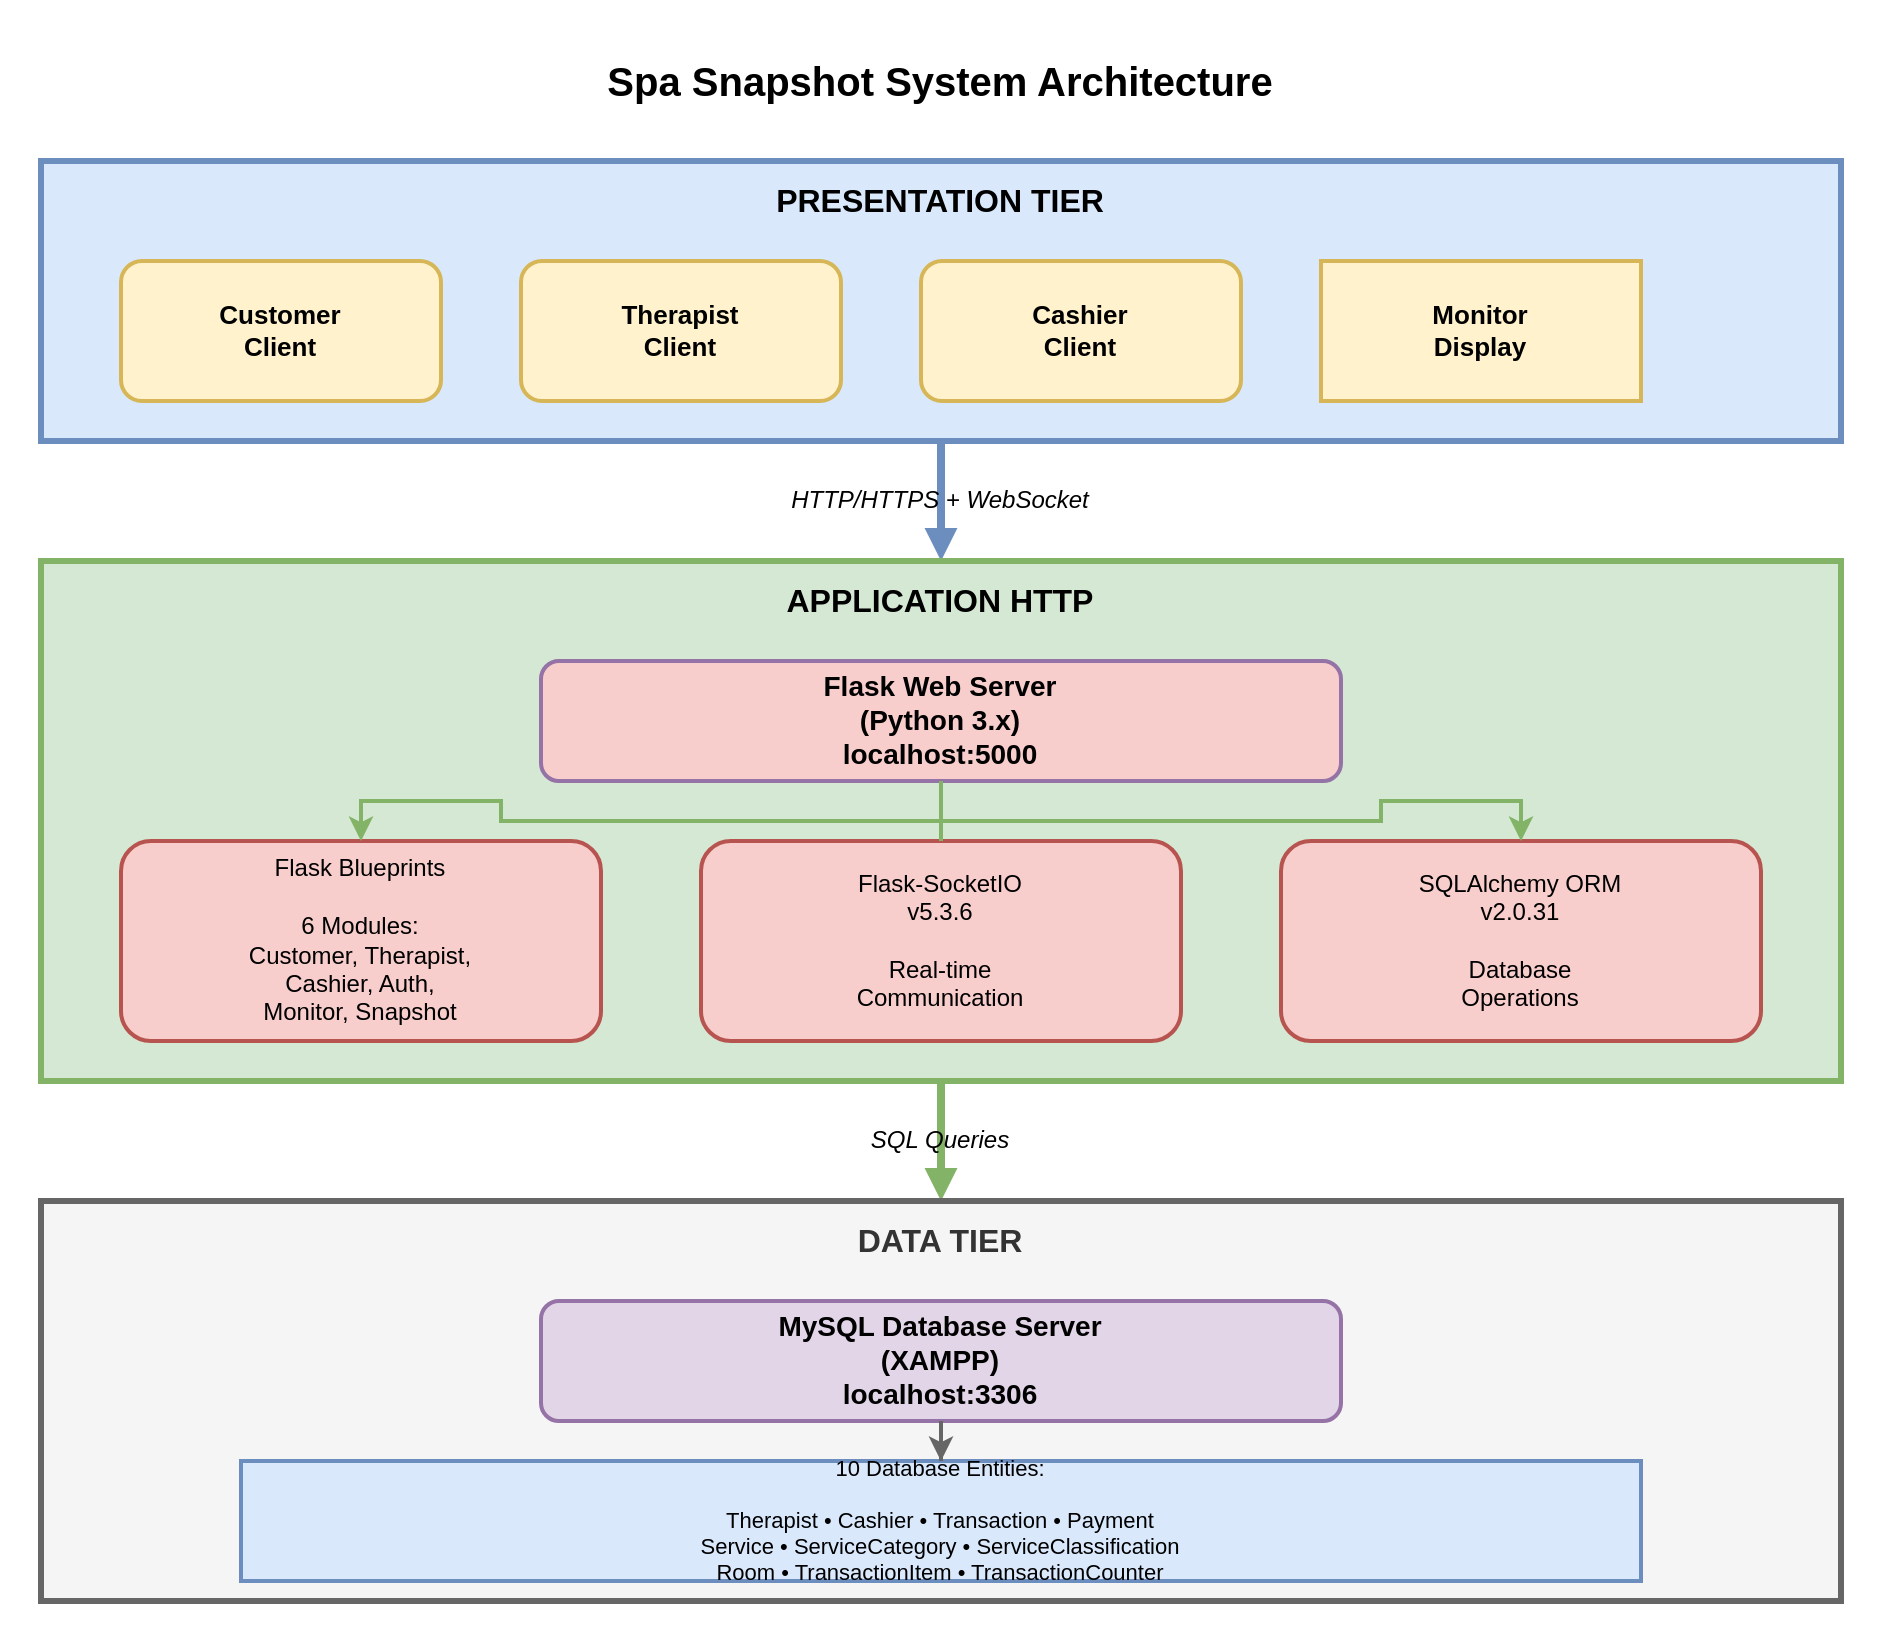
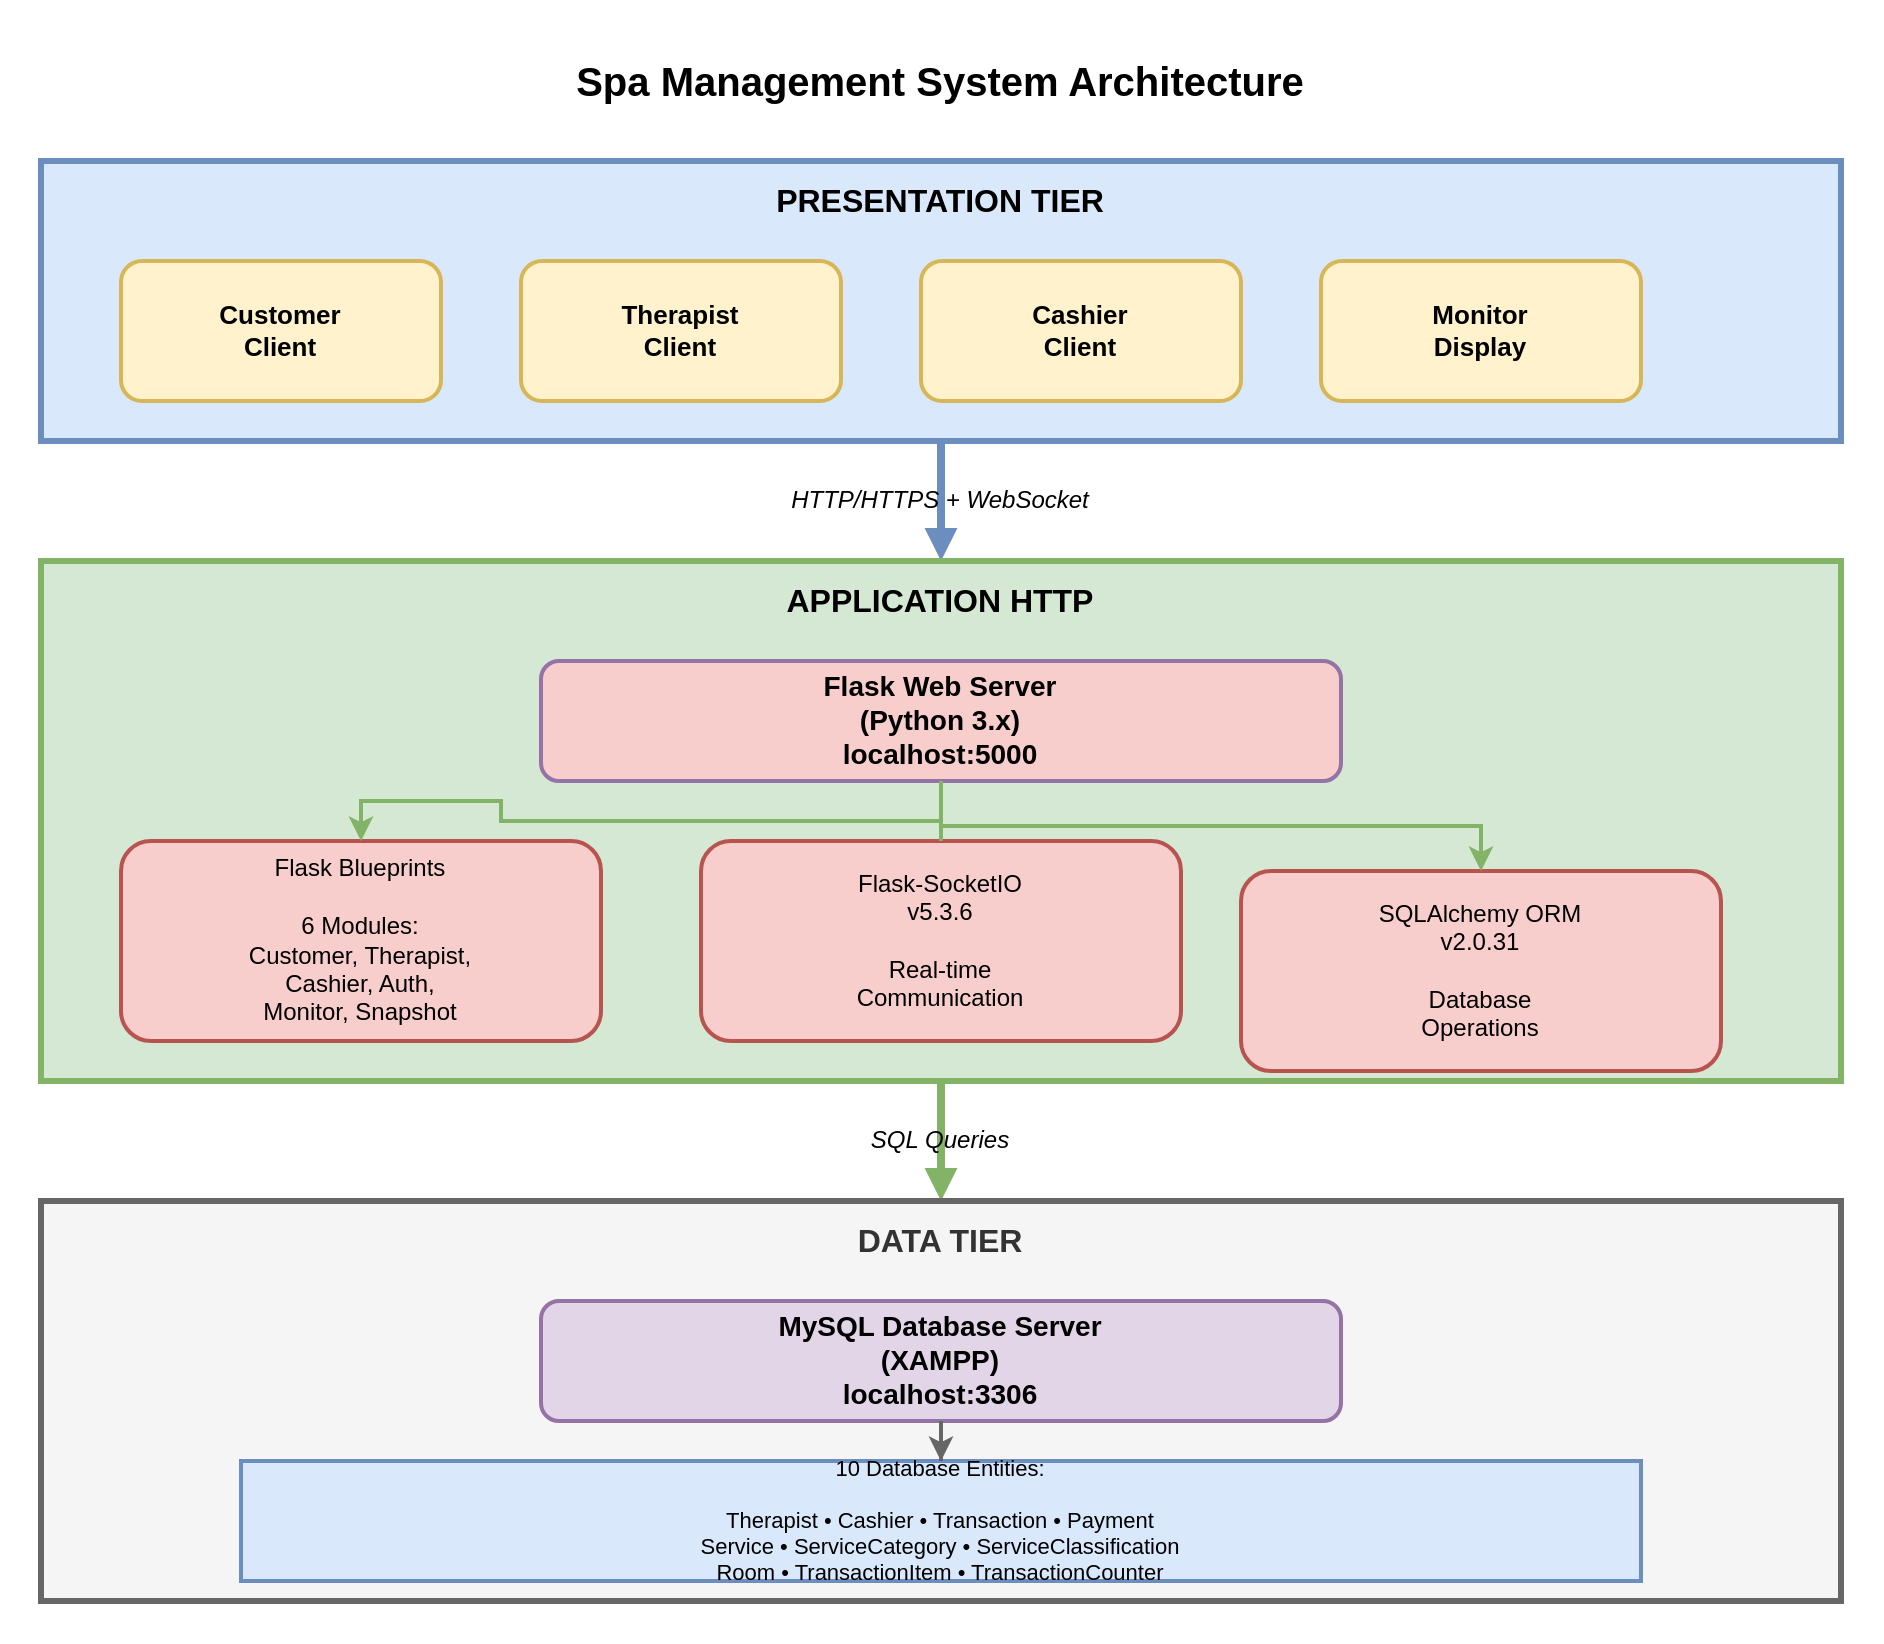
node "Spa Snapshot System Architecture": label "Spa Snapshot System Architecture" -> "Spa Management System Architecture"
node "Monitor Display": shape rectangle -> rounded rectangle
node "SQLAlchemy ORM v2.0.31 Database Operations": moved (1521, 941) -> (1481, 971)
